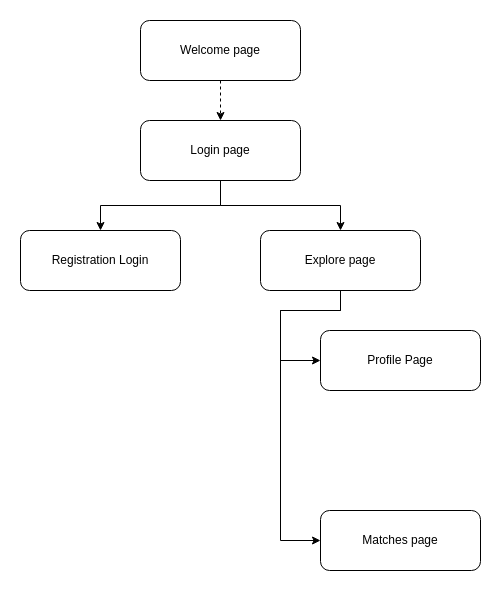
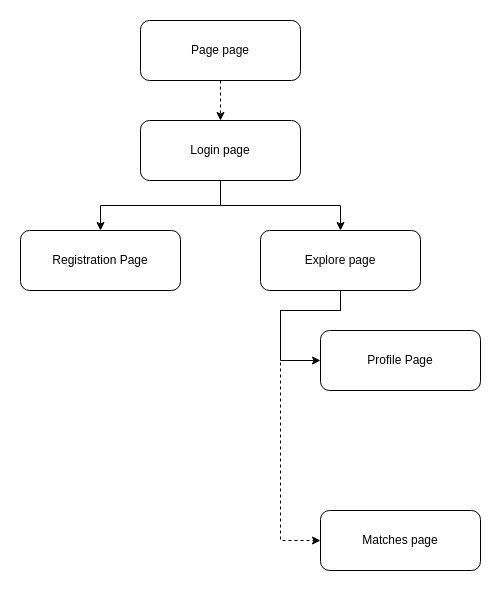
node "Welcome page": label "Welcome page" -> "Page page"
node "Registration Login": label "Registration Login" -> "Registration Page"
edge "Explore page" -> "Matches page": style solid -> dashed
